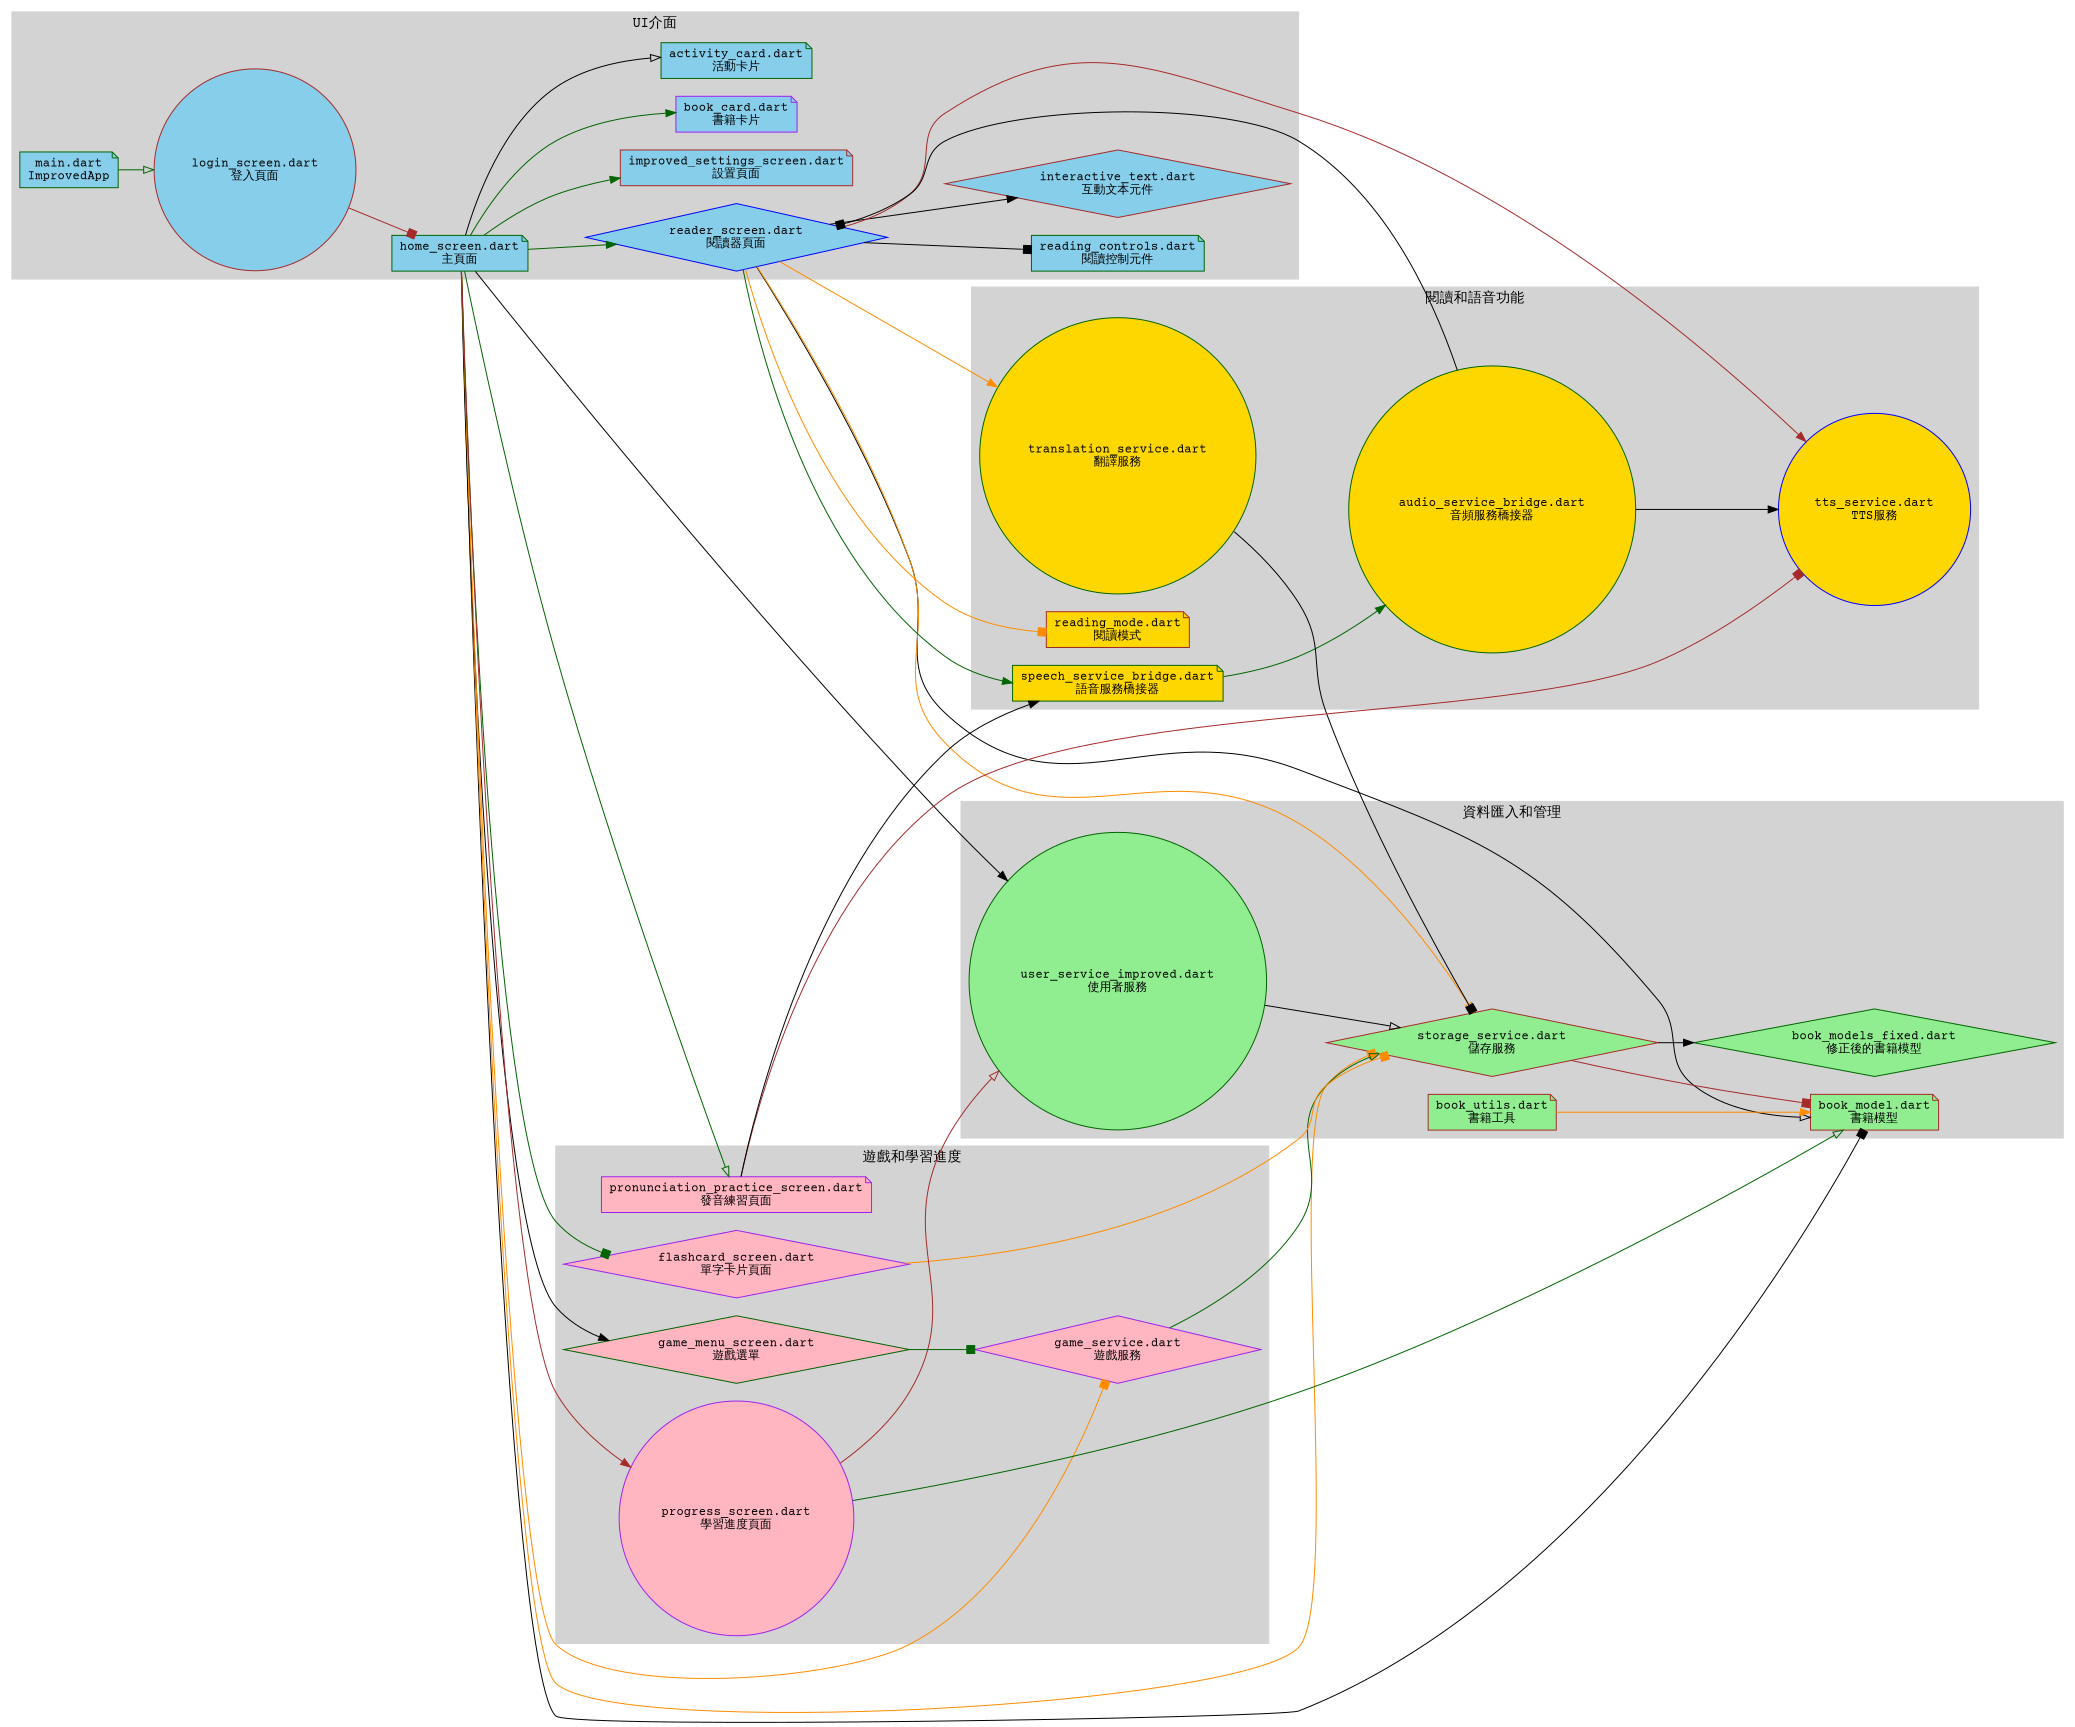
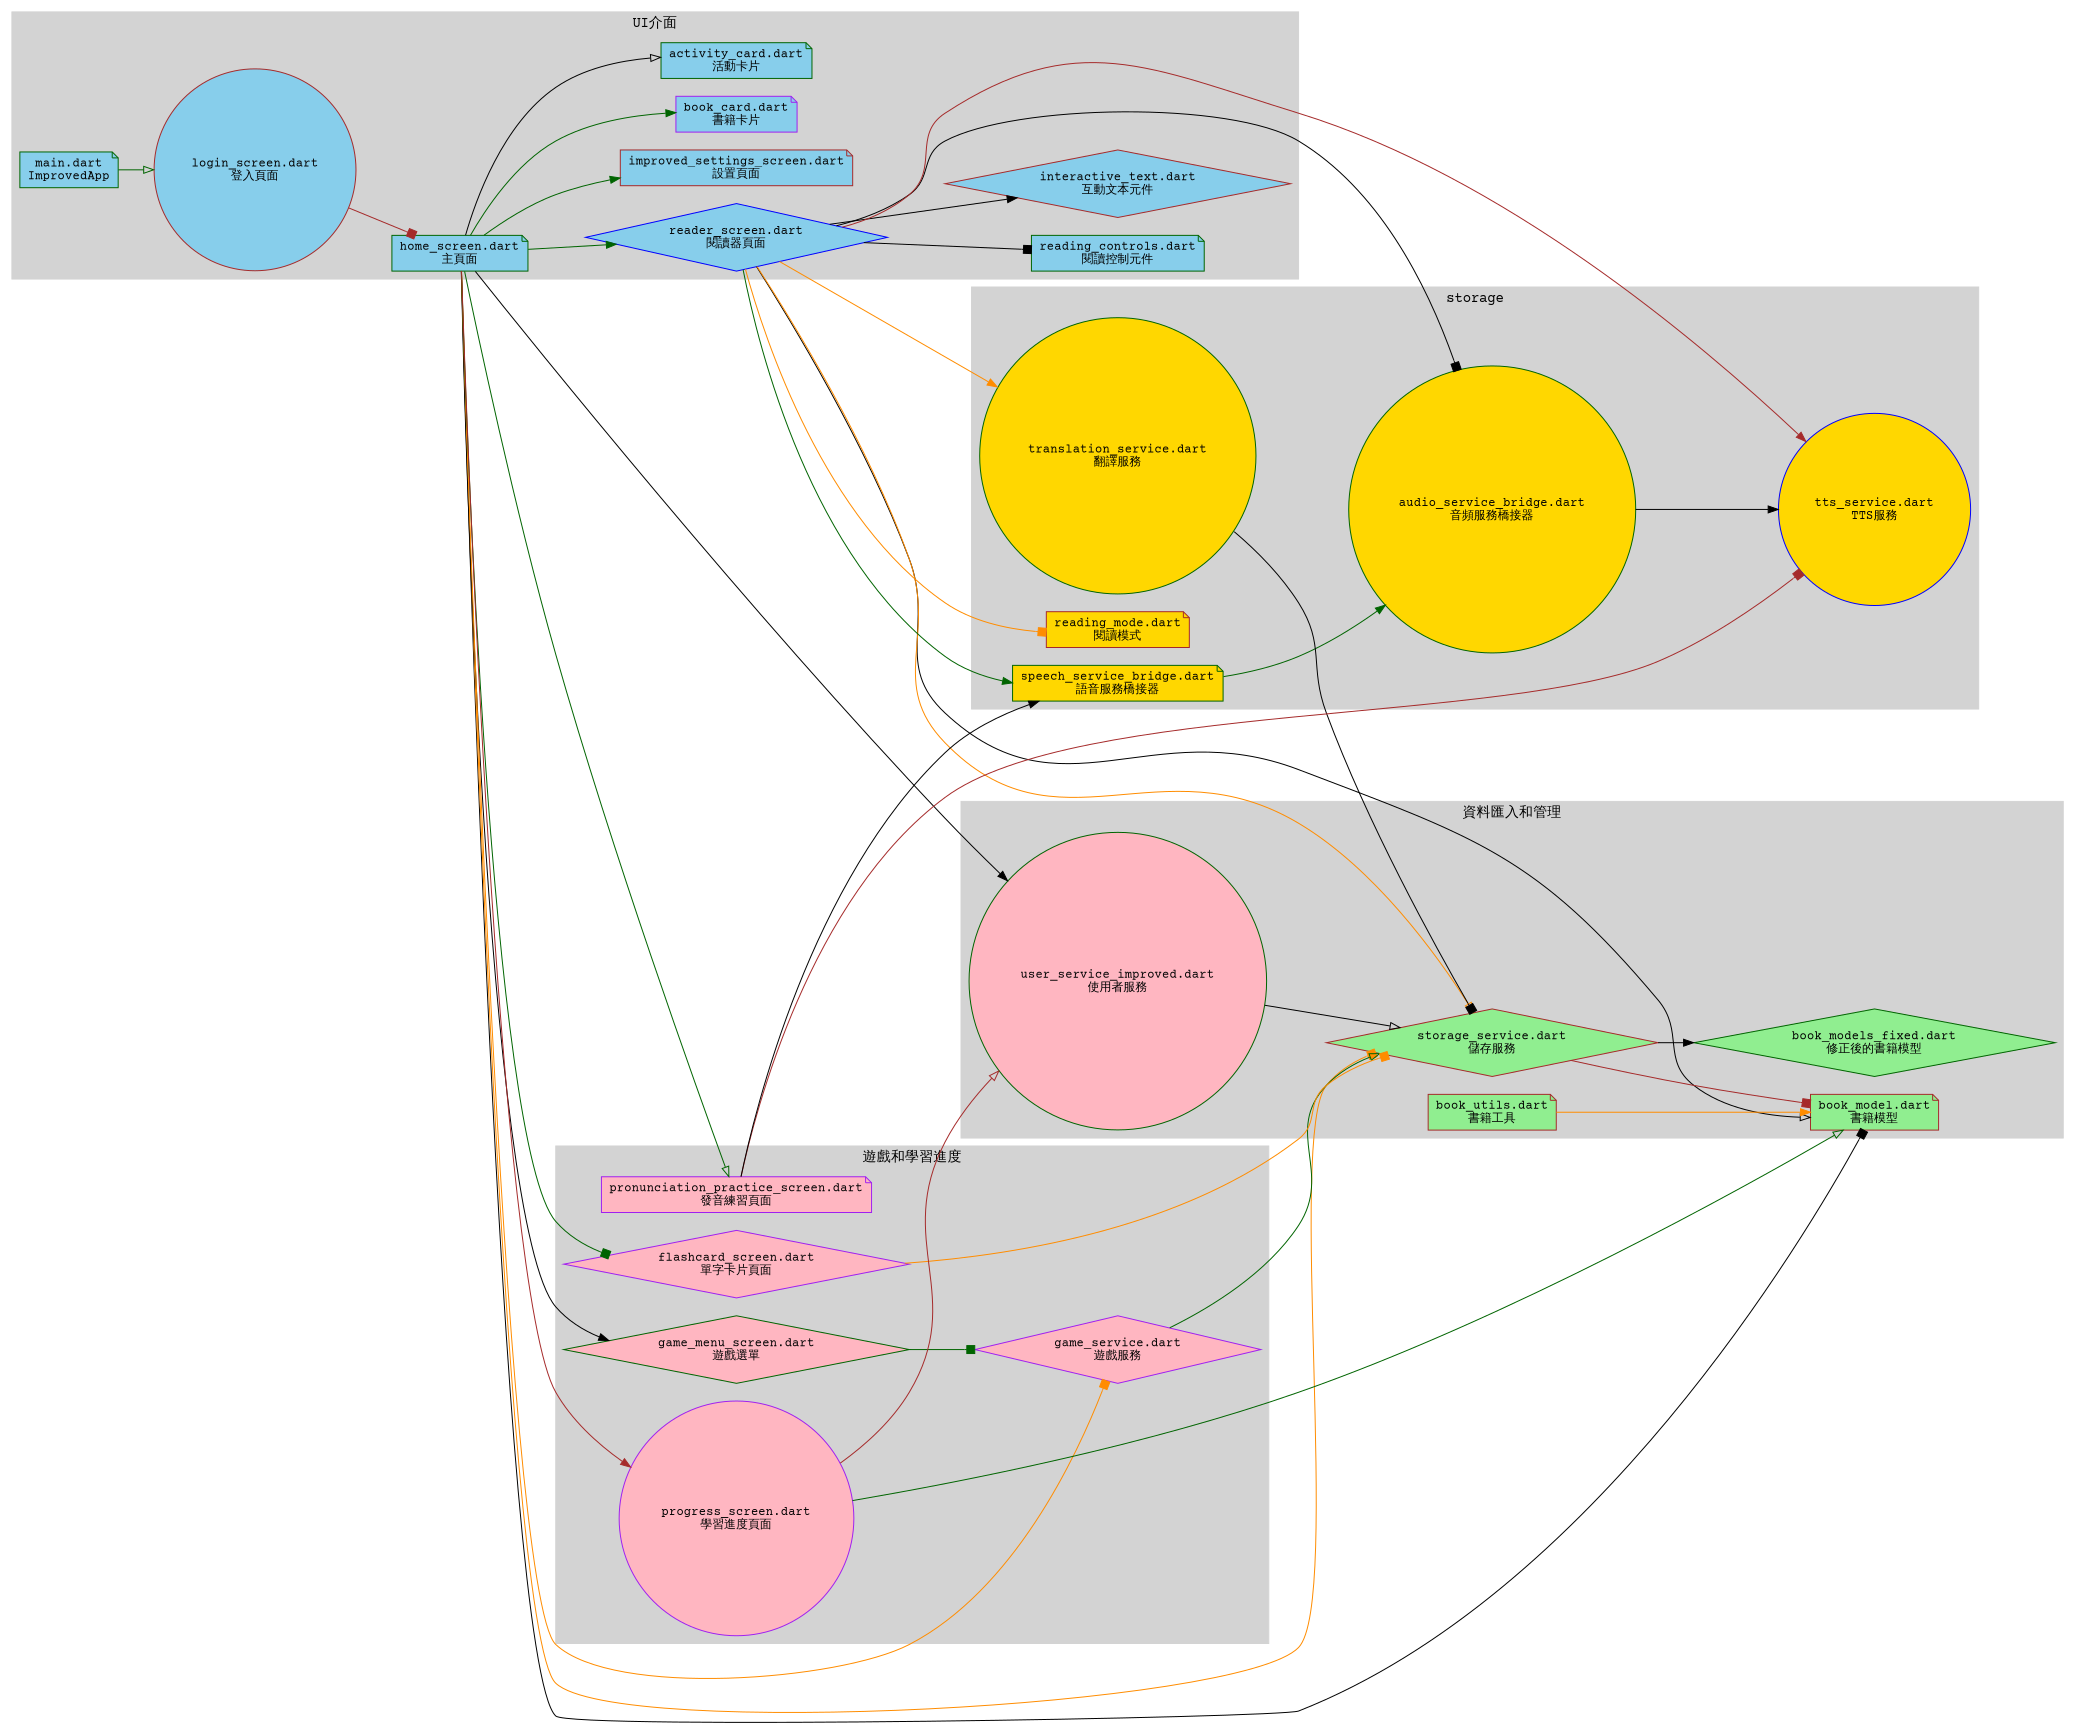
edge "audio_service_bridge.dart 音頻服務橋接器" -> "reader_screen.dart 閱讀器頁面": reversed
cluster "閱讀和語音功能": label "閱讀和語音功能" -> "storage"
node "user_service_improved.dart 使用者服務": fillcolor lightgreen -> lightpink
